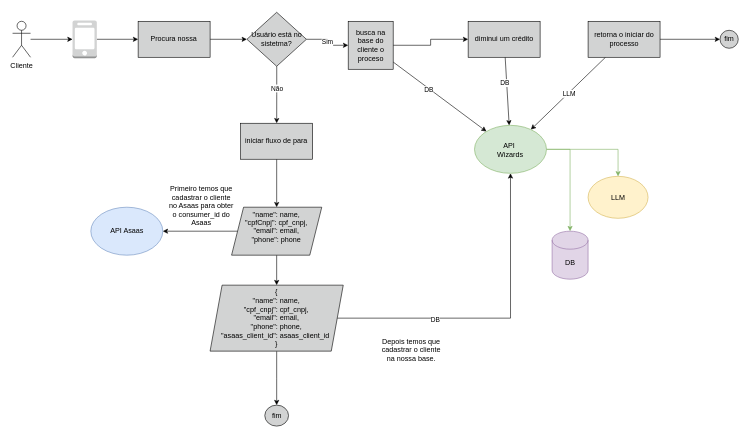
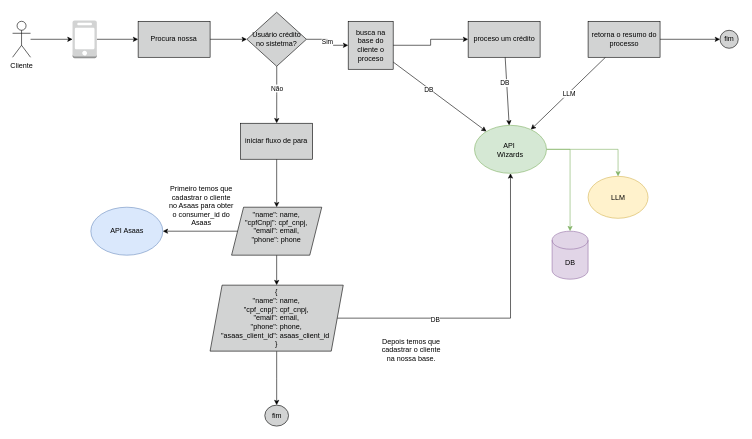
node "Usuário está no sistetma?": label "Usuário está no sistetma?" -> "Usuário crédito no sistetma?"
node "diminui um crédito": label "diminui um crédito" -> "proceso um crédito"
node "retorna o iniciar do processo": label "retorna o iniciar do processo" -> "retorna o resumo do processo"
